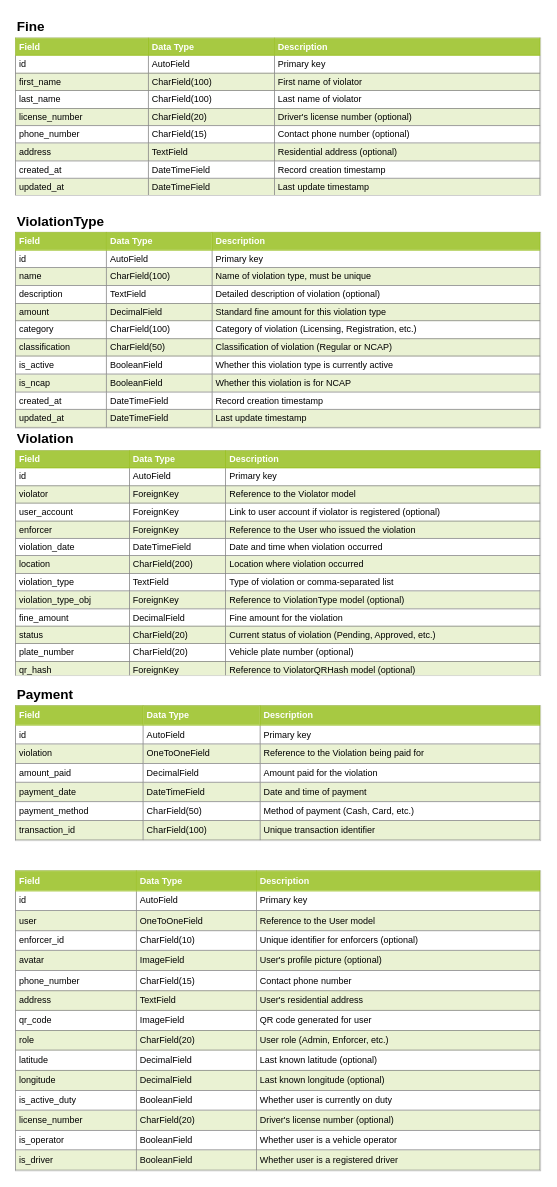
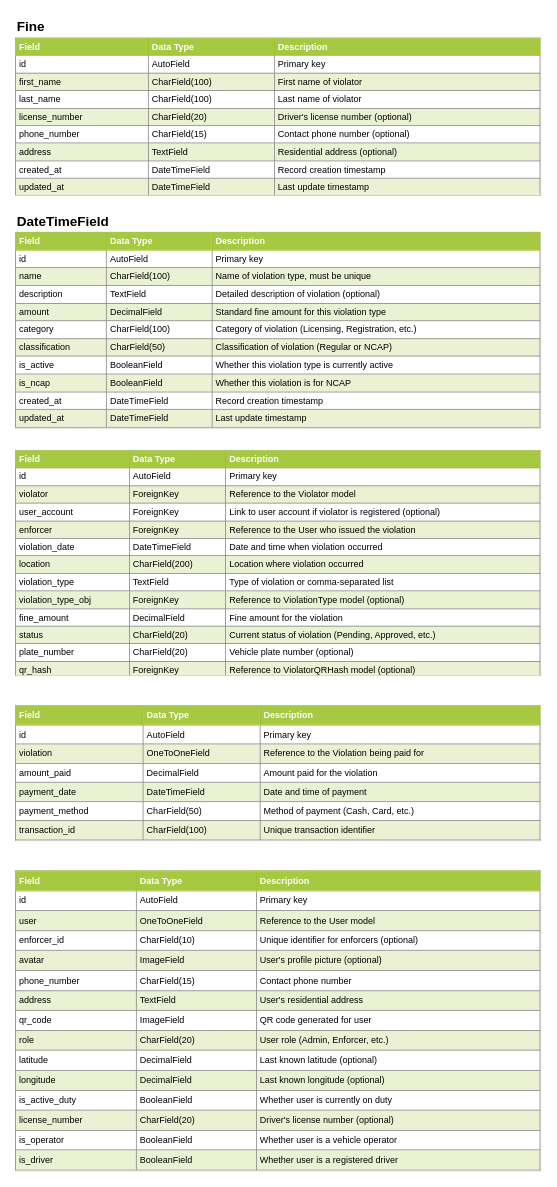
node "ViolationType": label "ViolationType" -> "DateTimeField"
node "Violation": removed
node "Payment": removed
